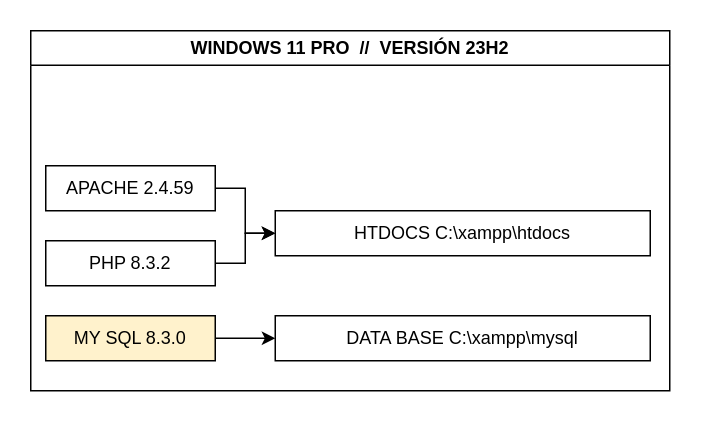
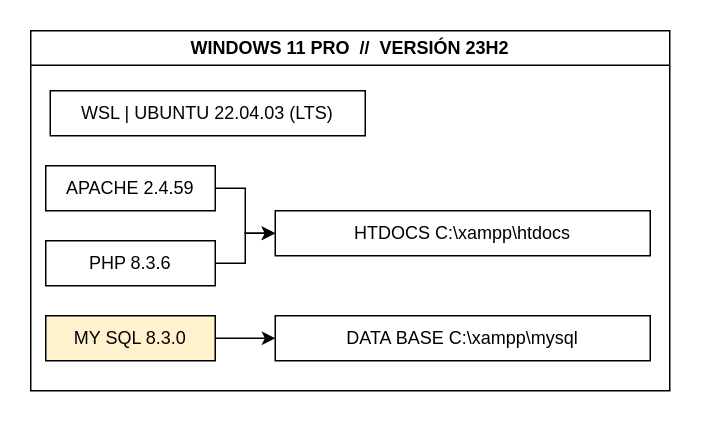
node "WSL | UBUNTU 22.04.03 (LTS)": added
node "PHP 8.3.2": label "PHP 8.3.2" -> "PHP 8.3.6"
